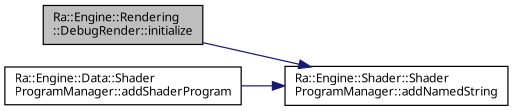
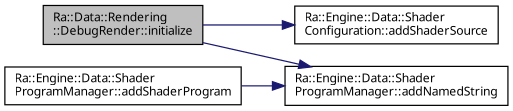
node "Ra::Engine::Rendering ::DebugRender::initialize": label "Ra::Engine::Rendering ::DebugRender::initialize" -> "Ra::Data::Rendering ::DebugRender::initialize"
node "Ra::Engine::Data::Shader Configuration::addShaderSource": added
node "Ra::Engine::Shader::Shader ProgramManager::addNamedString": label "Ra::Engine::Shader::Shader ProgramManager::addNamedString" -> "Ra::Engine::Data::Shader ProgramManager::addNamedString"
